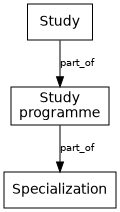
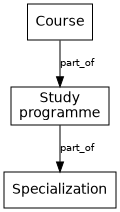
node "Study": label "Study" -> "Course"
